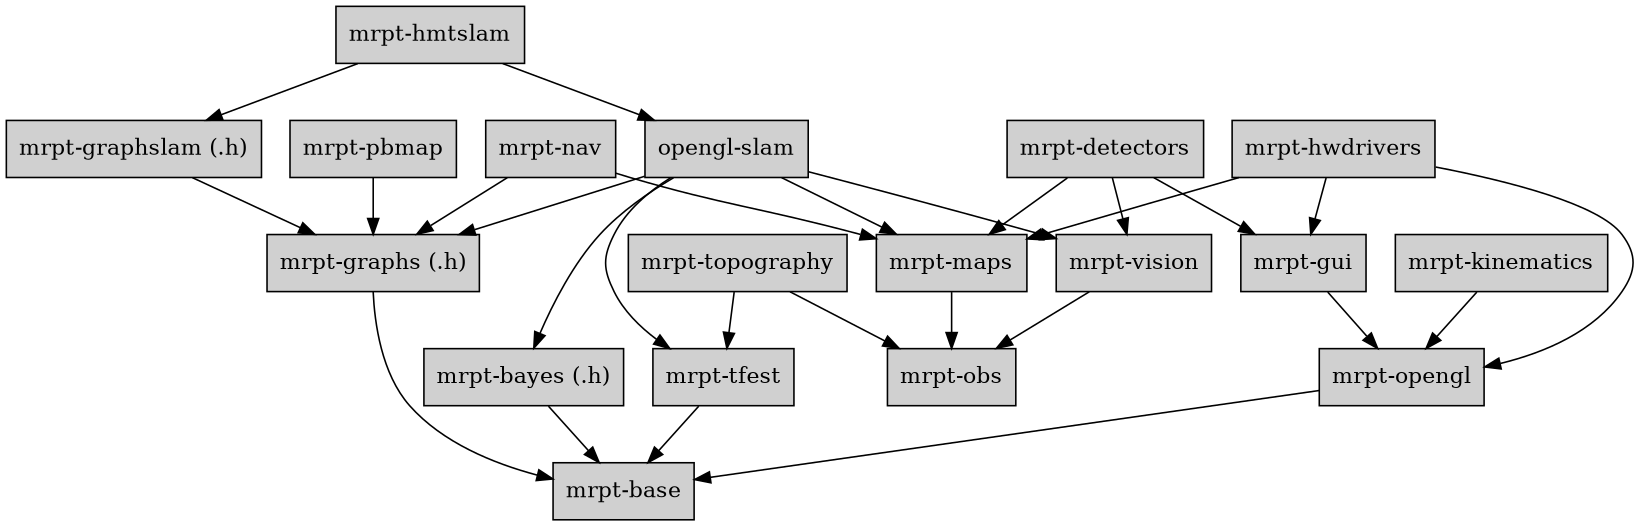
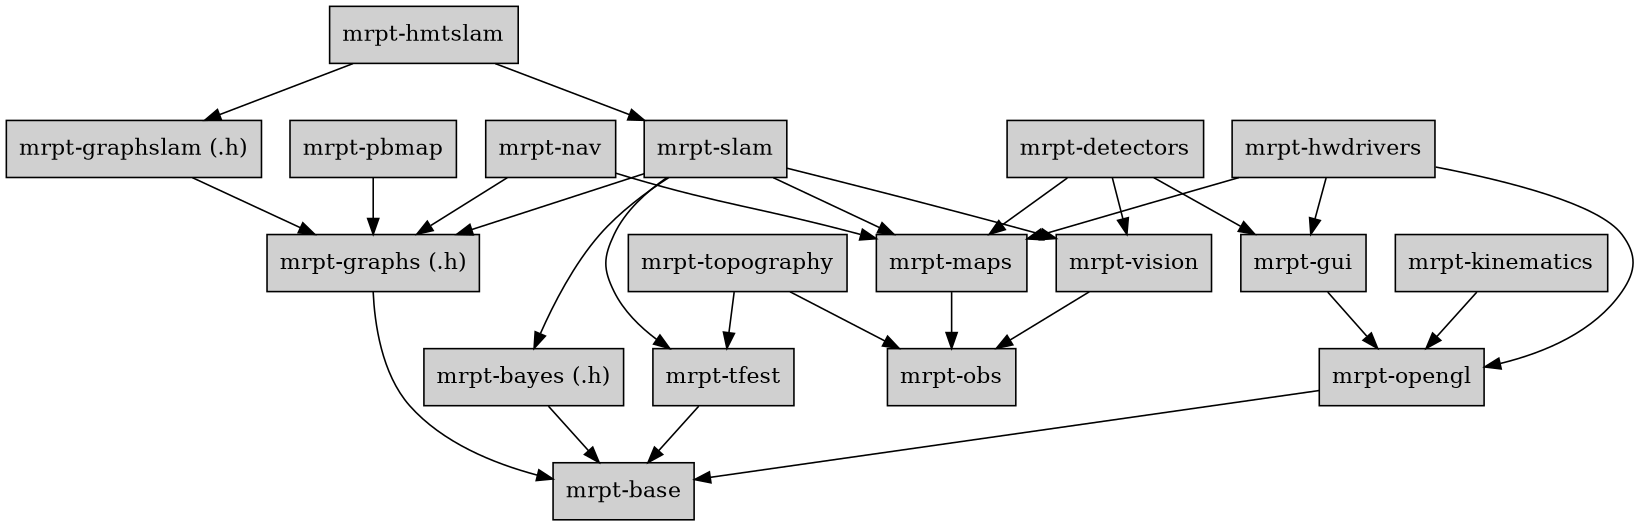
node "opengl-slam": label "opengl-slam" -> "mrpt-slam"
